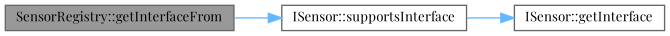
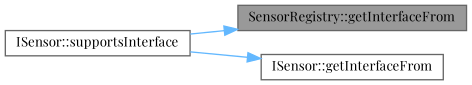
edge "SensorRegistry::getInterfaceFrom" -> "ISensor::supportsInterface": reversed
node "ISensor::getInterface": label "ISensor::getInterface" -> "ISensor::getInterfaceFrom"
